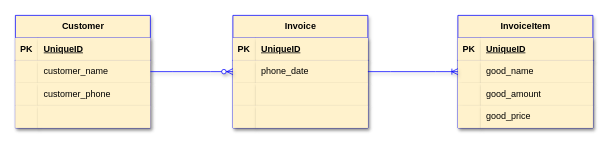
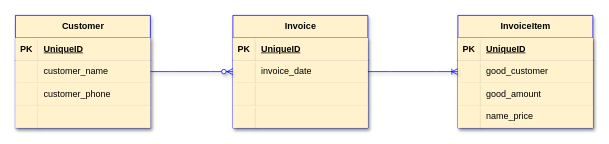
node "phone_date": label "phone_date" -> "invoice_date"
node "good_name": label "good_name" -> "good_customer"
node "good_price": label "good_price" -> "name_price"
